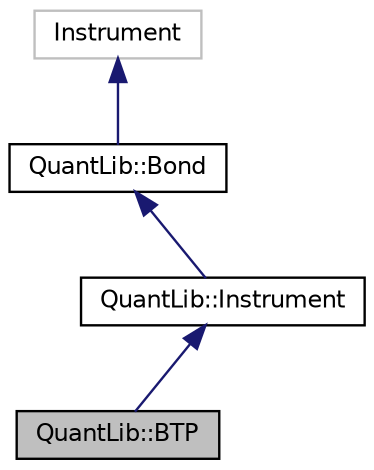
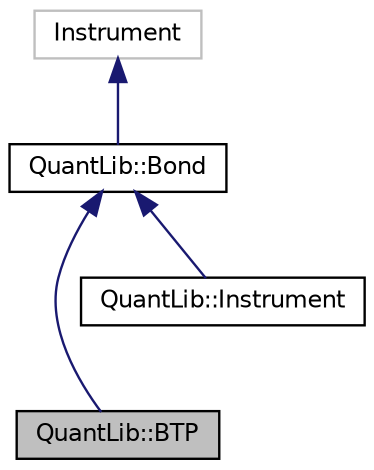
edge "QuantLib::BTP" -> "QuantLib::Instrument": now "QuantLib::BTP" -> "QuantLib::Bond"
